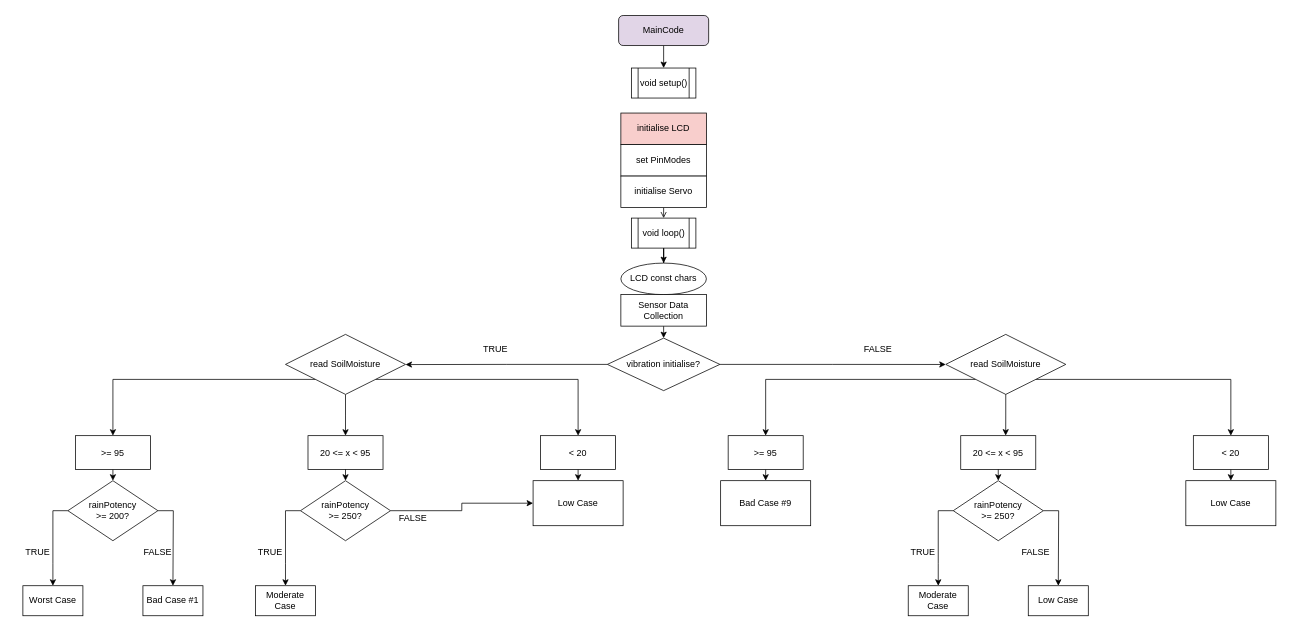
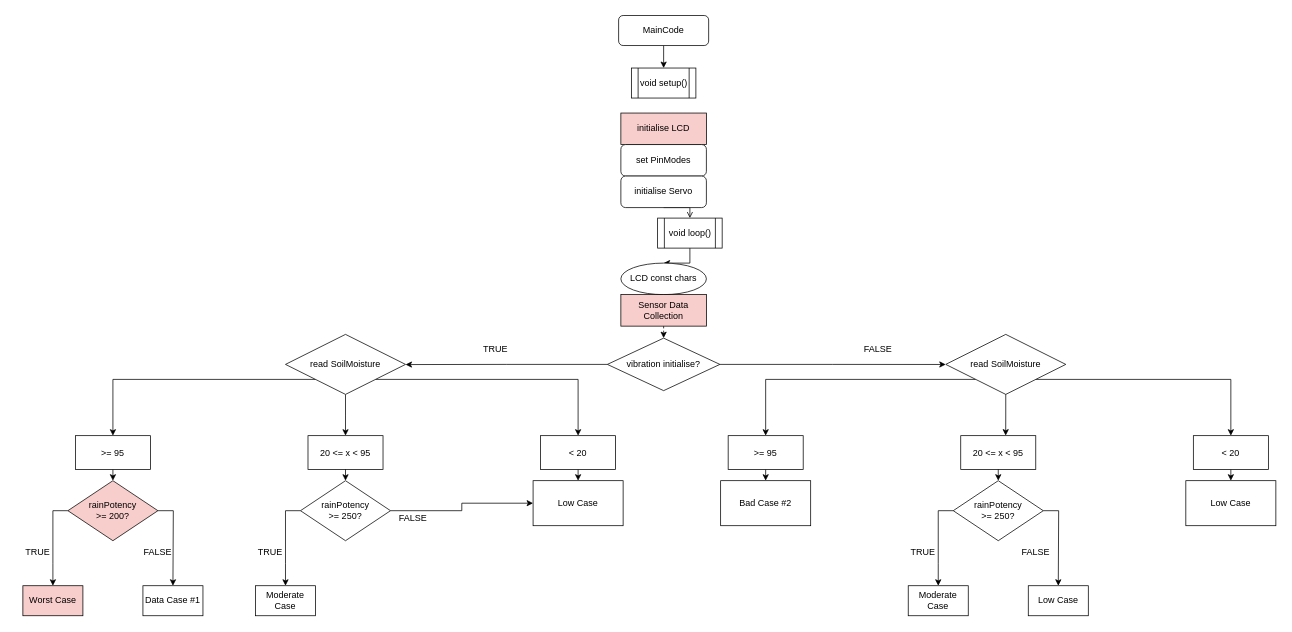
node "MainCode": fillcolor #e1d5e7 -> #ffffff
node "set PinModes": shape rectangle -> rounded rectangle
node "initialise Servo": shape rectangle -> rounded rectangle
node "void loop()": moved (663, 233) -> (690, 233)
node "Sensor Data Collection": fillcolor #ffffff -> #f8cecc
edge "Sensor Data Collection" -> "vibration initialise?": style solid -> dashed
node "Bad Case #9": label "Bad Case #9" -> "Bad Case #2"
node "rainPotency >= 200?": fillcolor #ffffff -> #f8cecc
node "Worst Case": fillcolor #ffffff -> #f8cecc
node "Bad Case #1": label "Bad Case #1" -> "Data Case #1"
